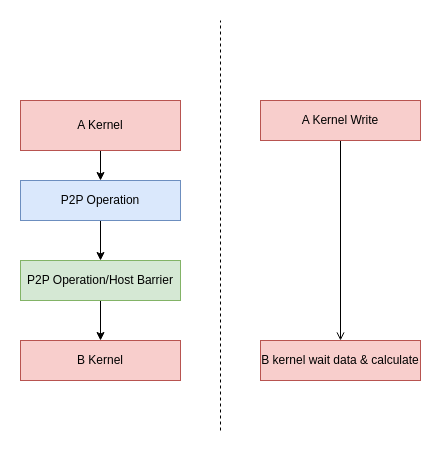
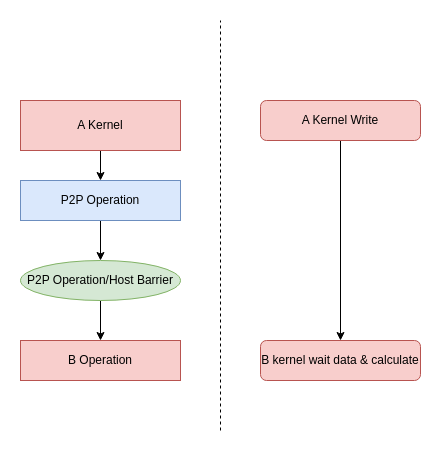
node "A Kernel Write": shape rectangle -> rounded rectangle
node "P2P Operation/Host Barrier": shape rectangle -> ellipse
edge "A Kernel Write" -> "B kernel wait data & calculate": arrowhead open -> classic
node "B Kernel": label "B Kernel" -> "B Operation"
node "B kernel wait data & calculate": shape rectangle -> rounded rectangle
